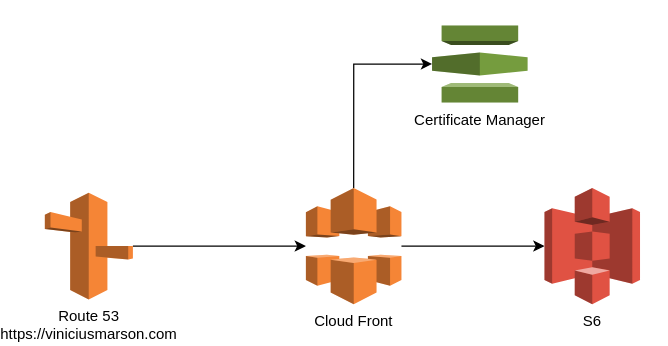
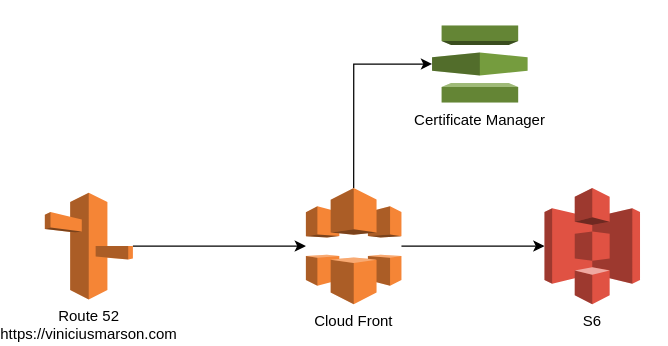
node "Route 53 https://viniciusmarson.com": label "Route 53 https://viniciusmarson.com" -> "Route 52 https://viniciusmarson.com"
